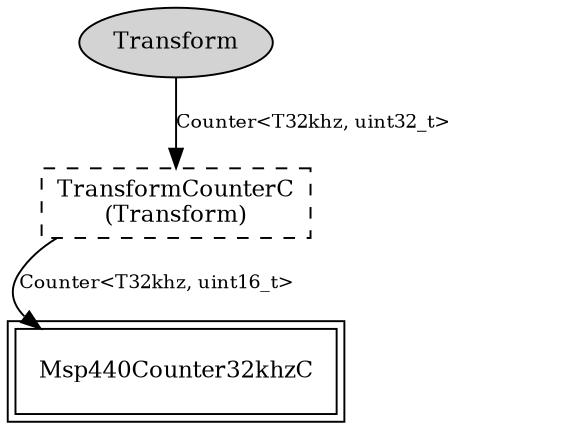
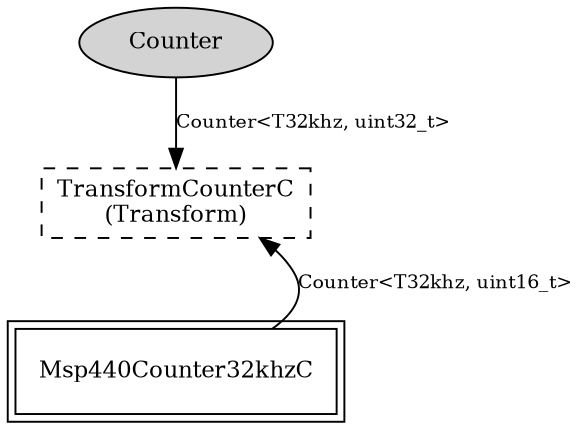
node "Transform": label "Transform" -> "Counter"
edge "TransformCounterC (Transform)" -> "Msp440Counter32khzC": reversed
